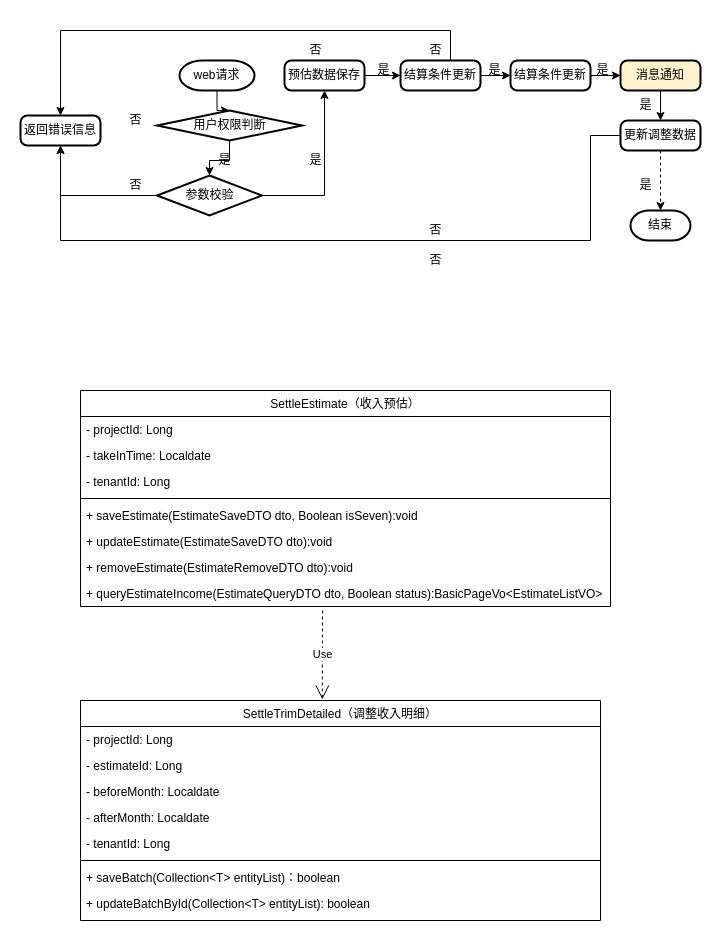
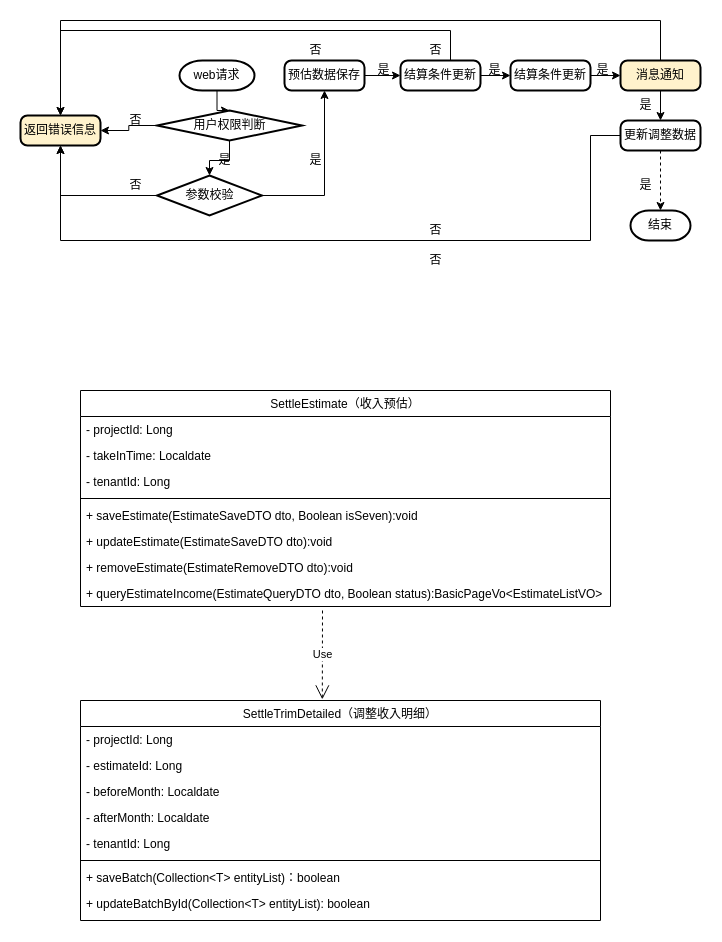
edge "消息通知" -> "返回错误信息": added
edge "用户权限判断" -> "返回错误信息": added
node "返回错误信息": fillcolor #ffffff -> #fff2cc
